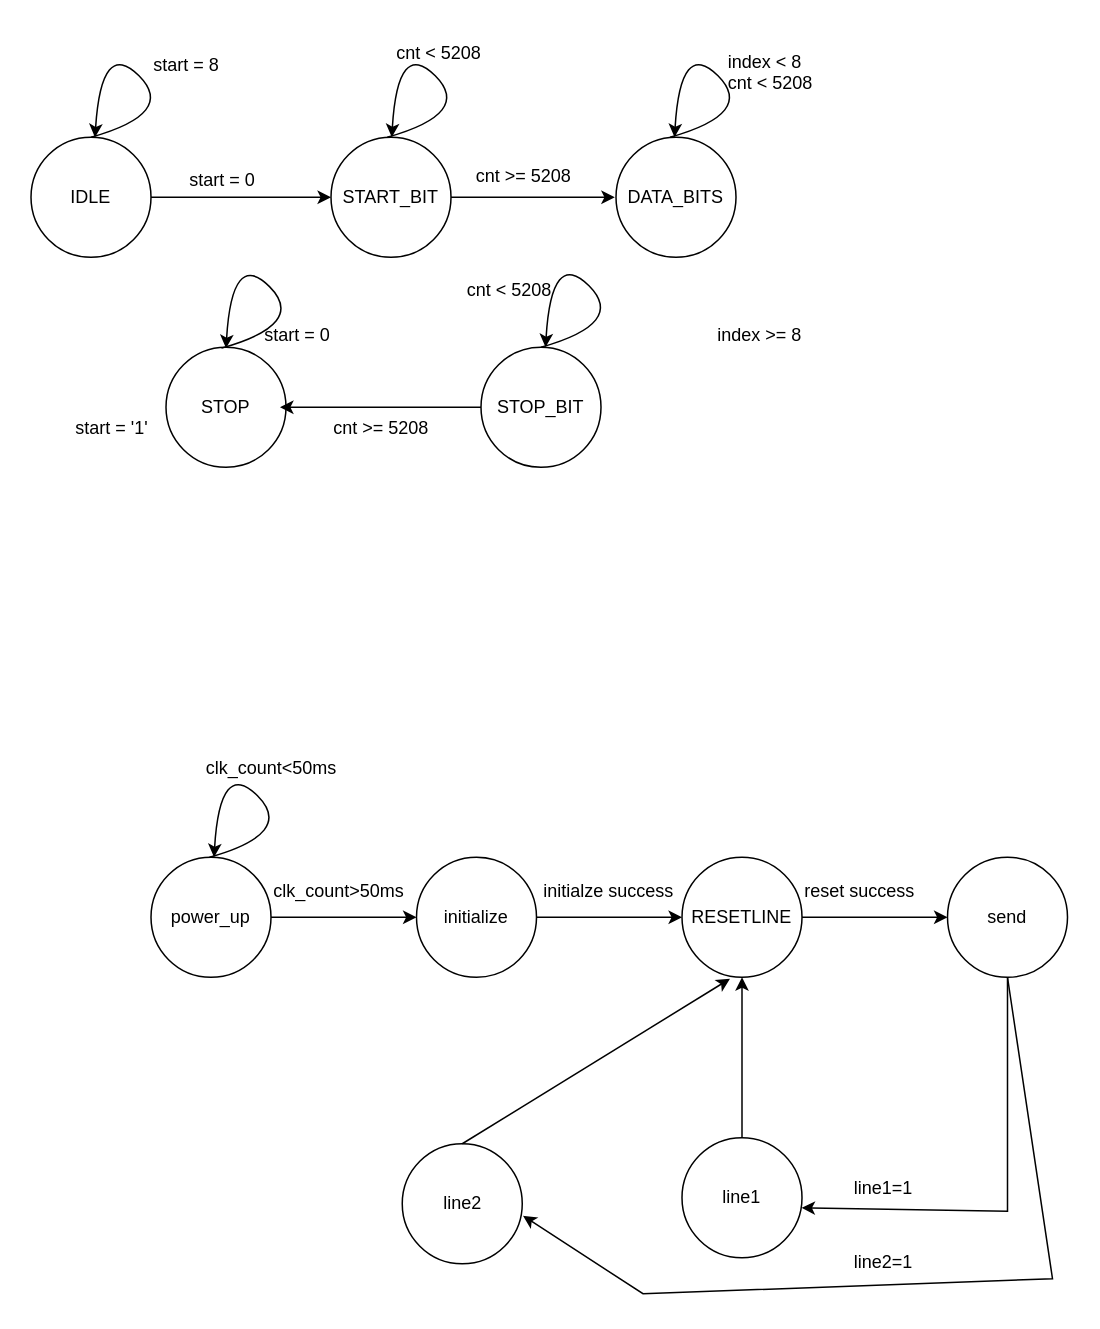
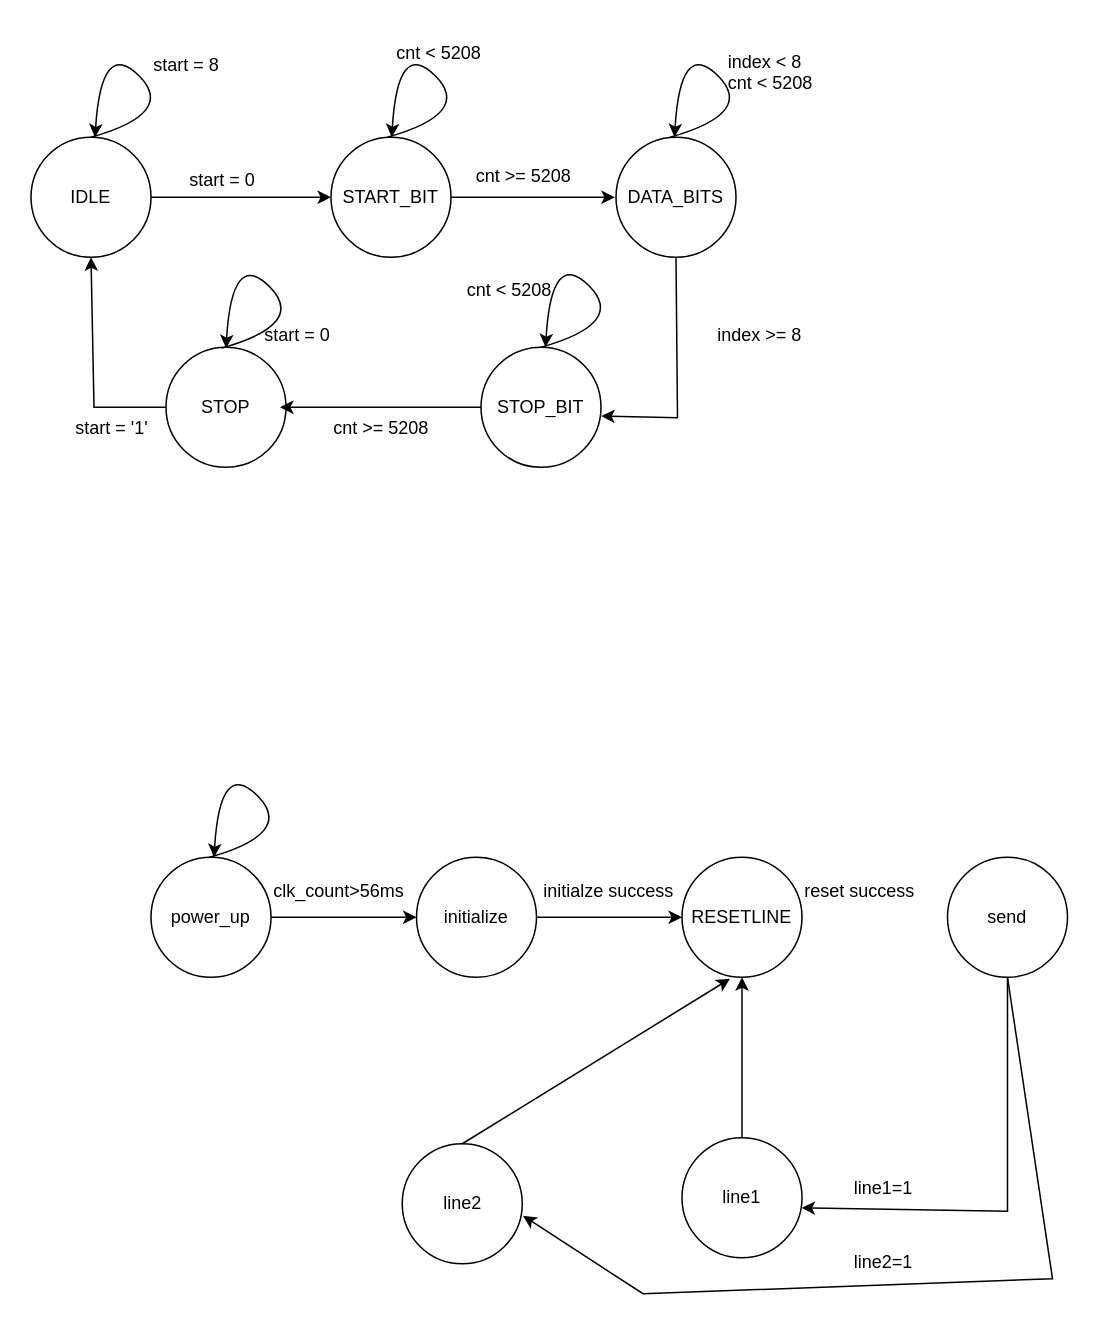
edge "DATA_BITS" -> "STOP_BIT": added
edge "STOP" -> "IDLE": added
node "clk_count<50ms": removed
node "clk_count>50ms": label "clk_count>50ms" -> "clk_count>56ms"
edge "RESETLINE" -> "send": removed
